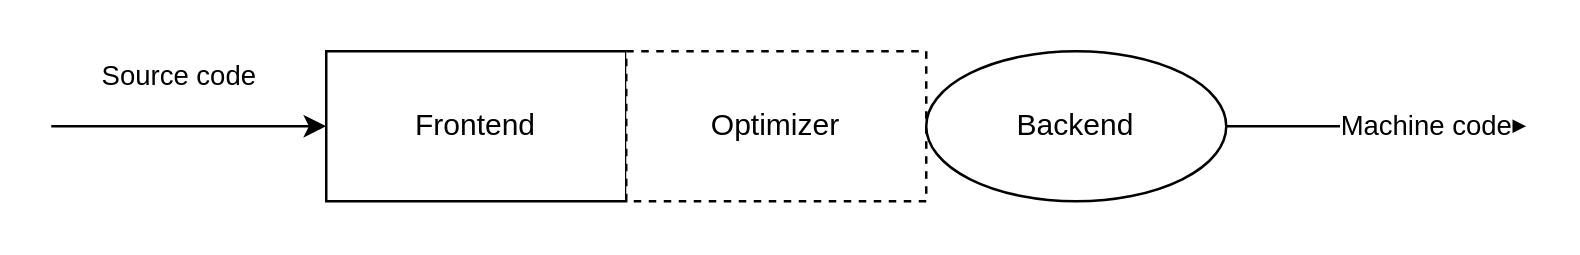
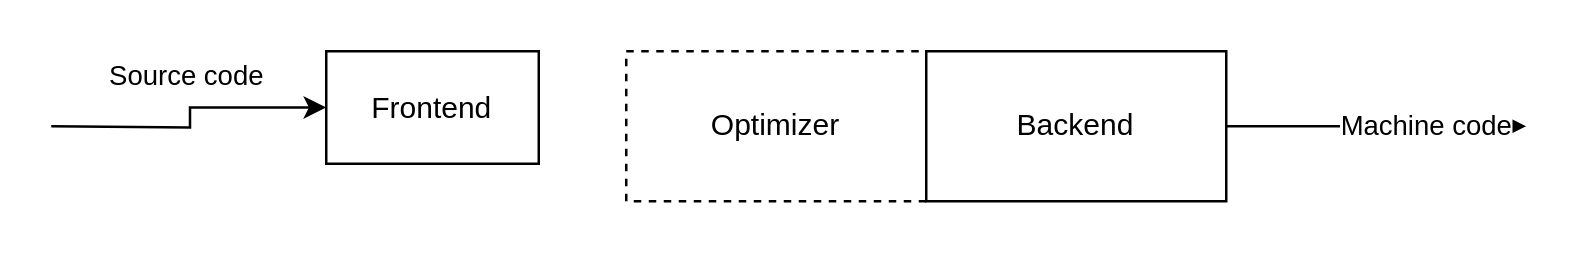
node "Frontend": size 300x150 -> 213x113
node "Backend": shape ellipse -> rectangle
